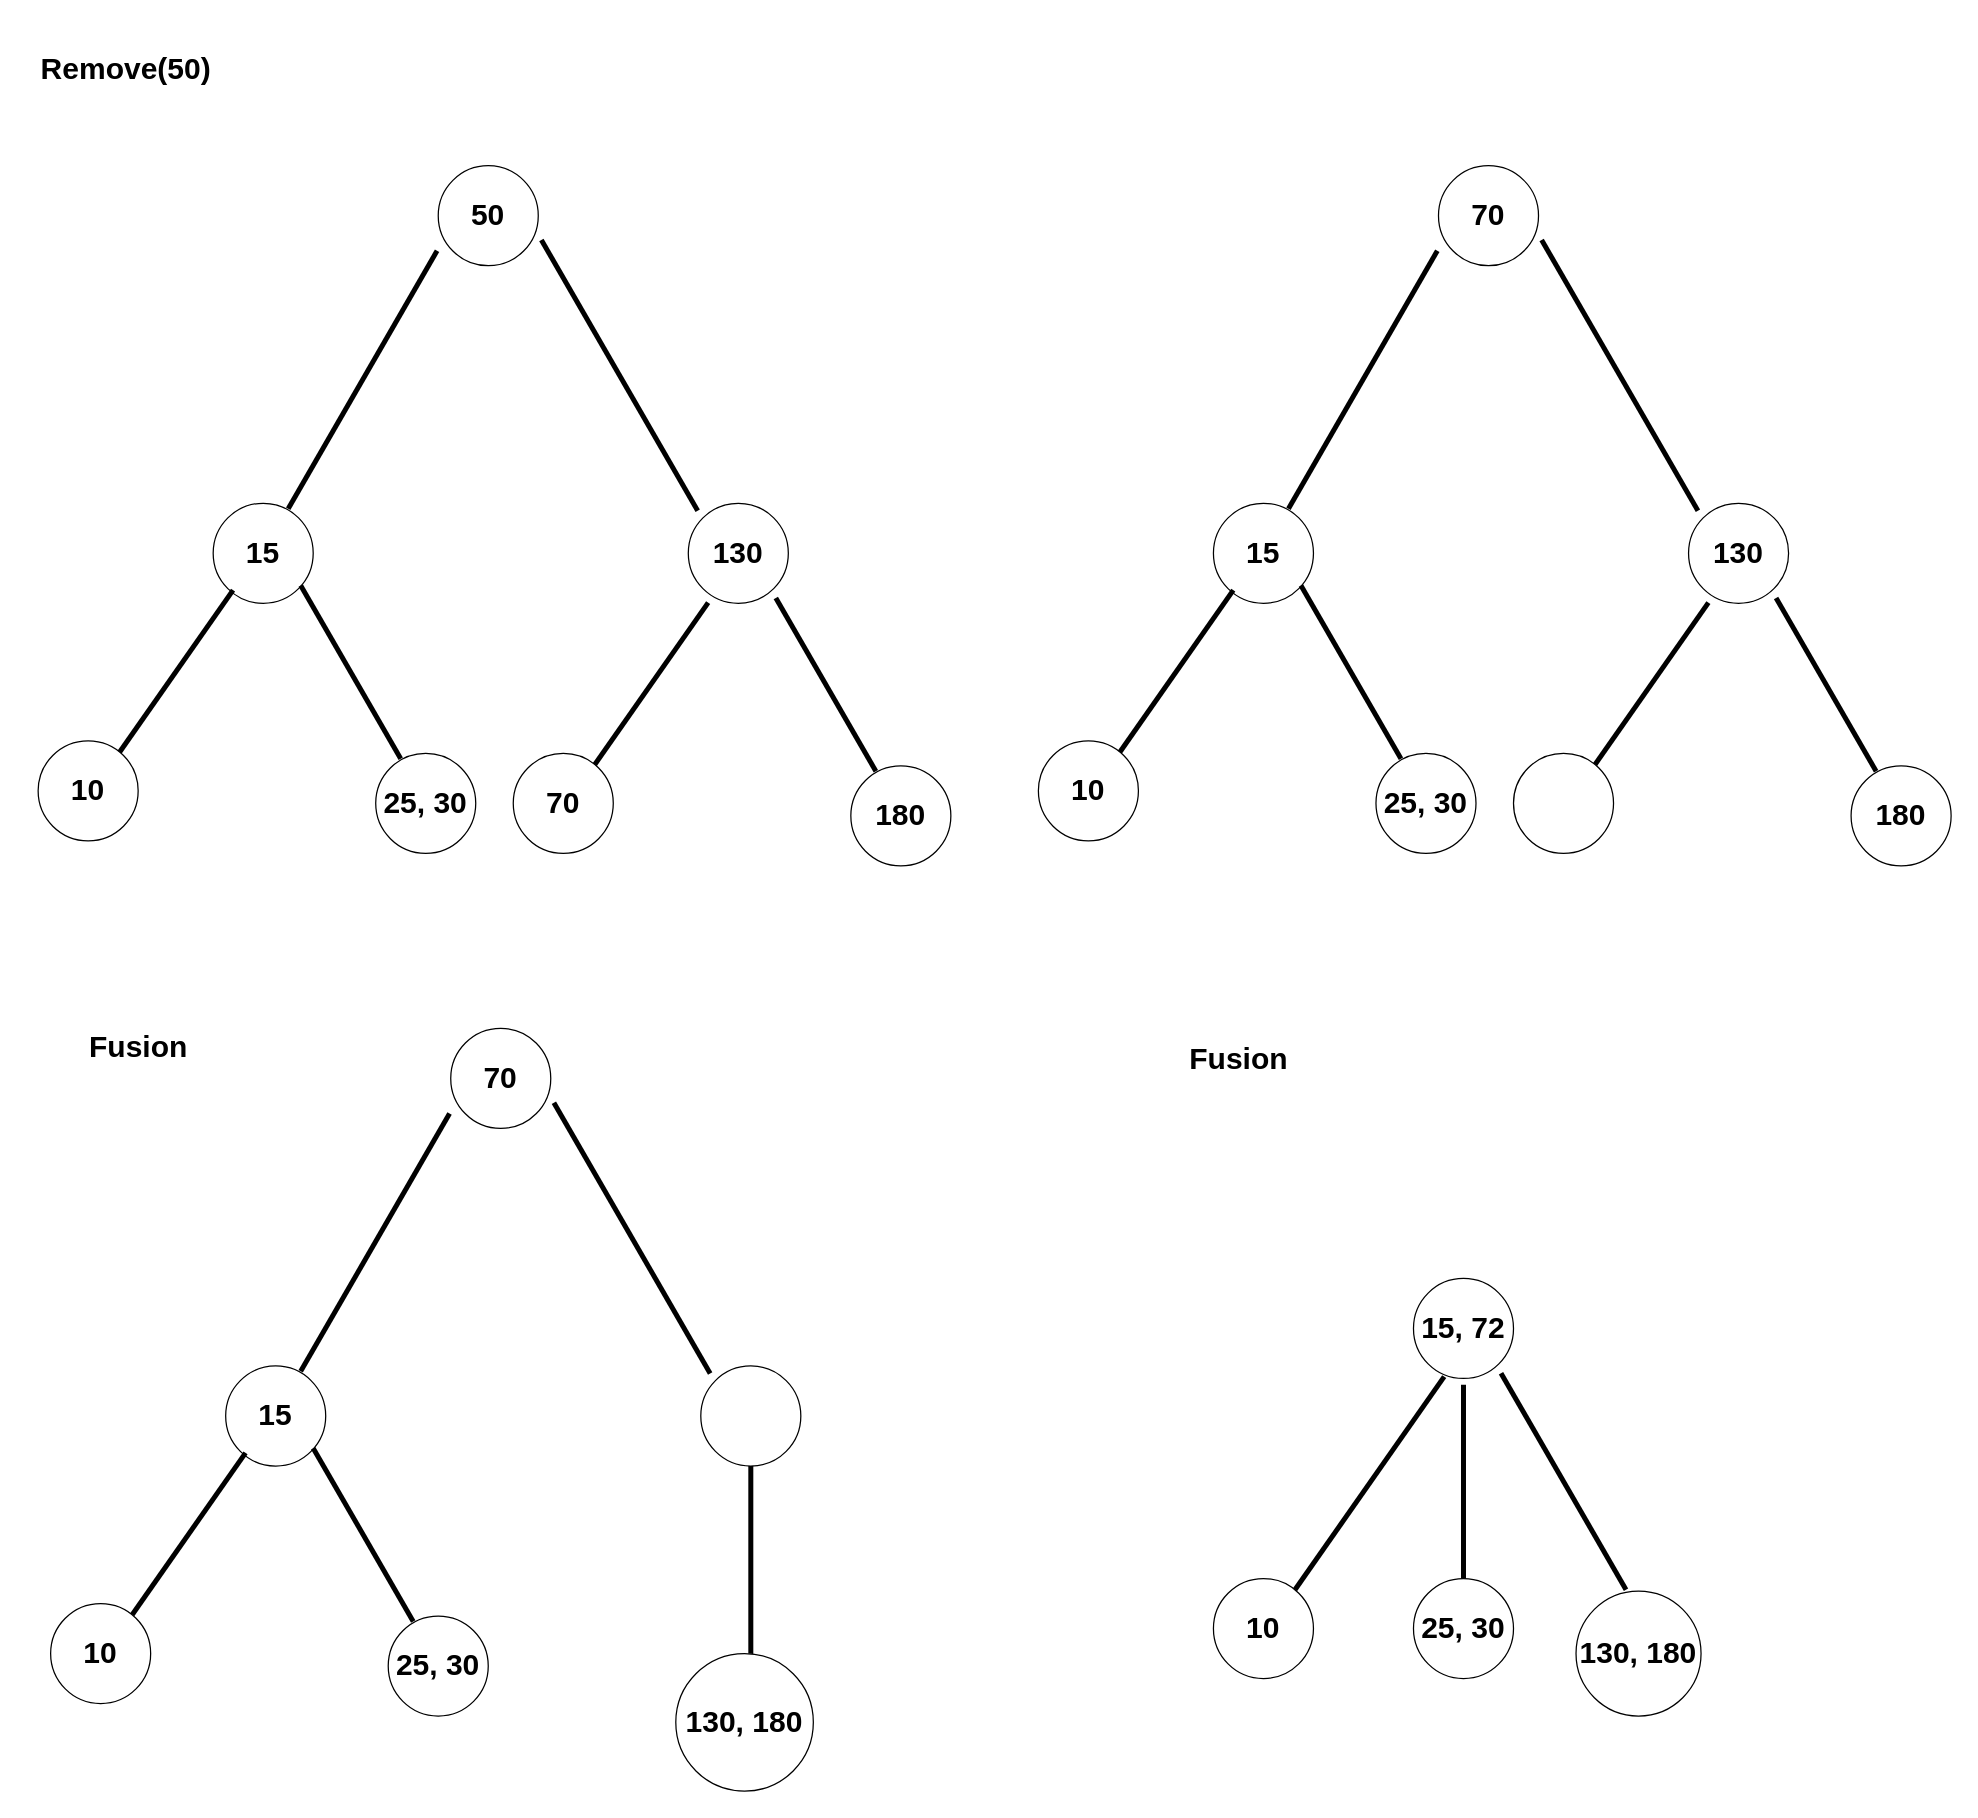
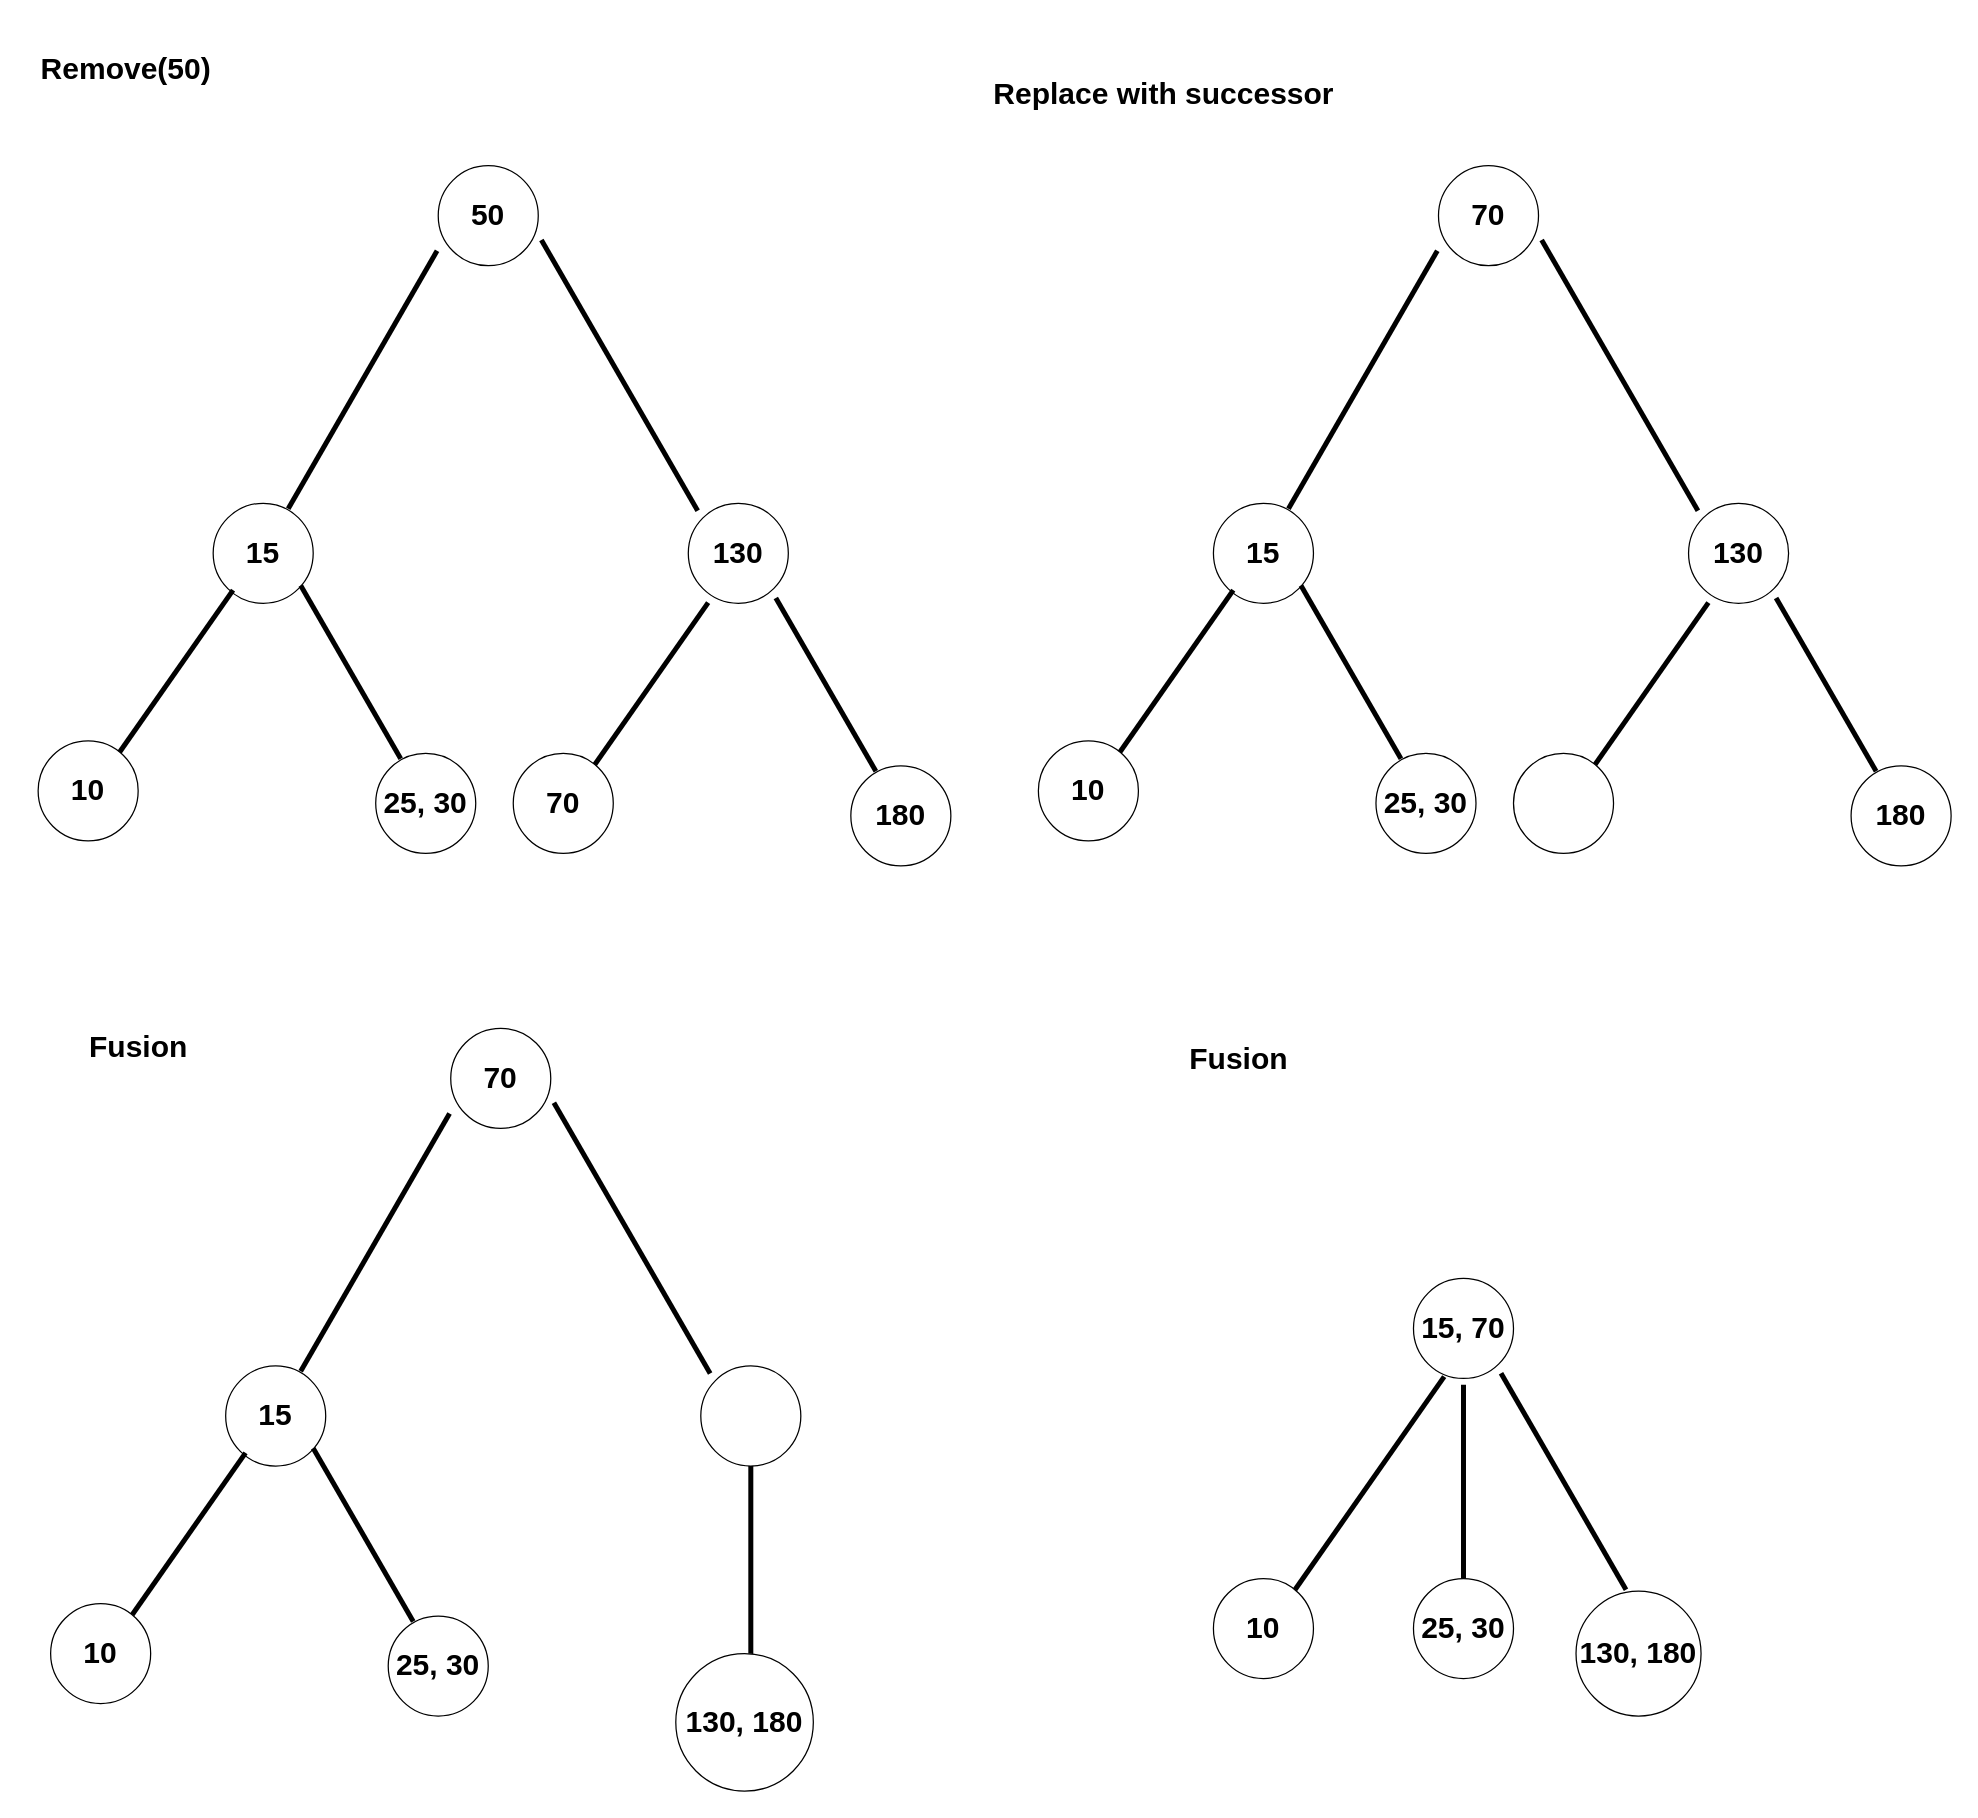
node "Replace with successor": added
node "15, 72": label "15, 72" -> "15, 70"
